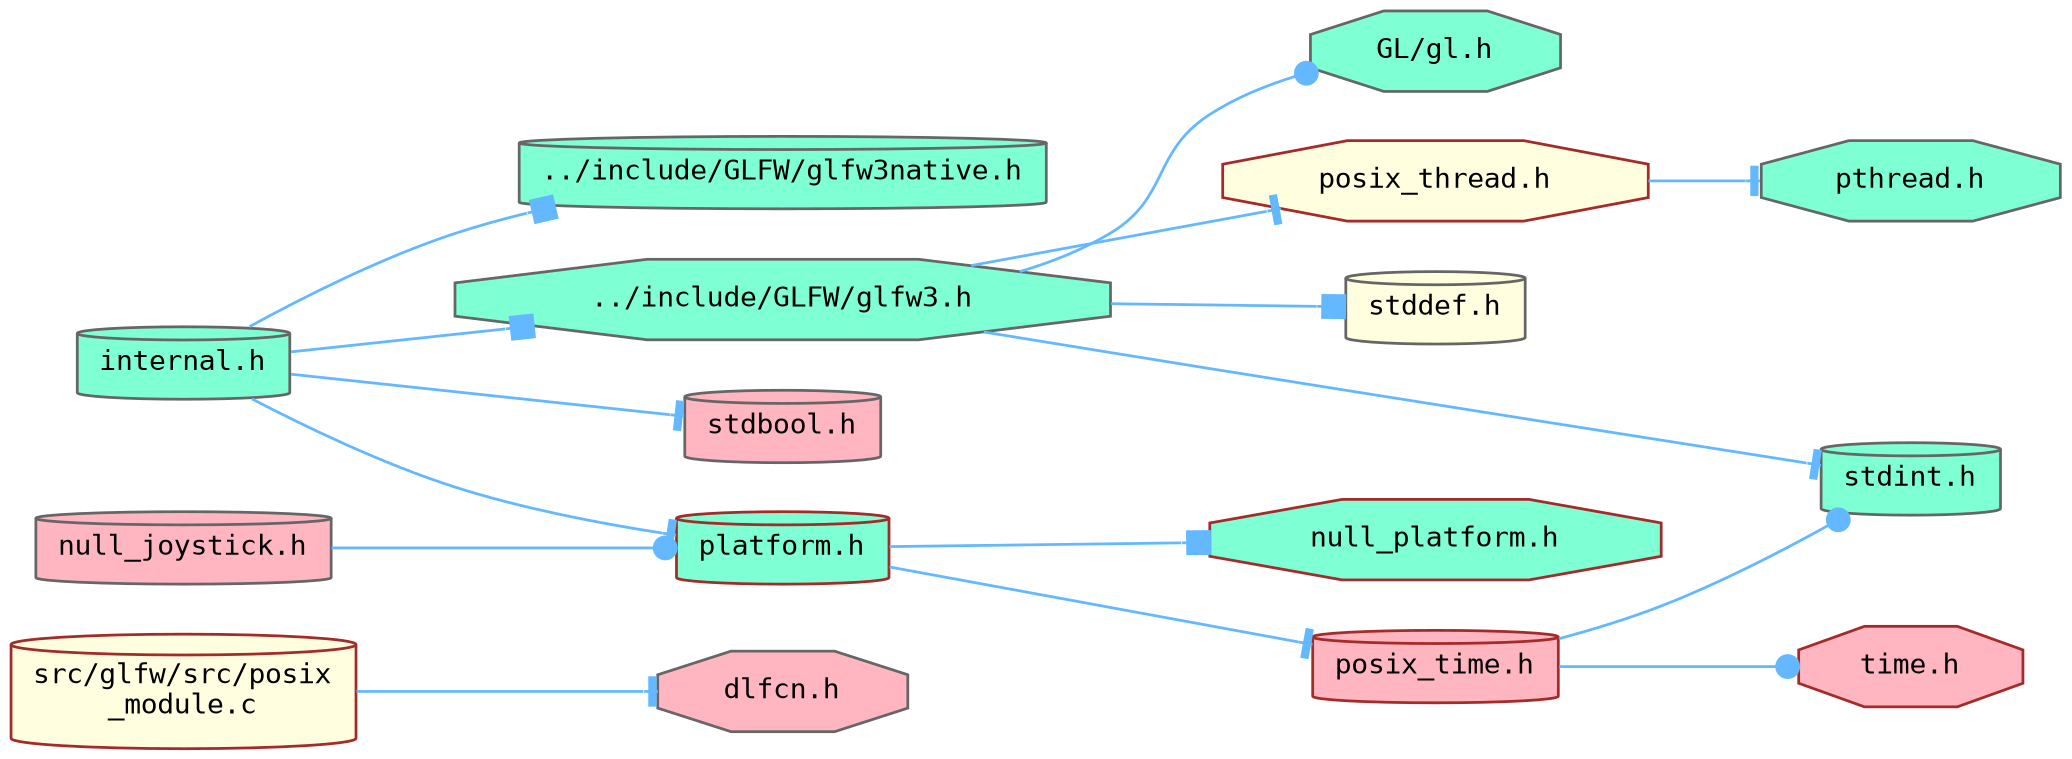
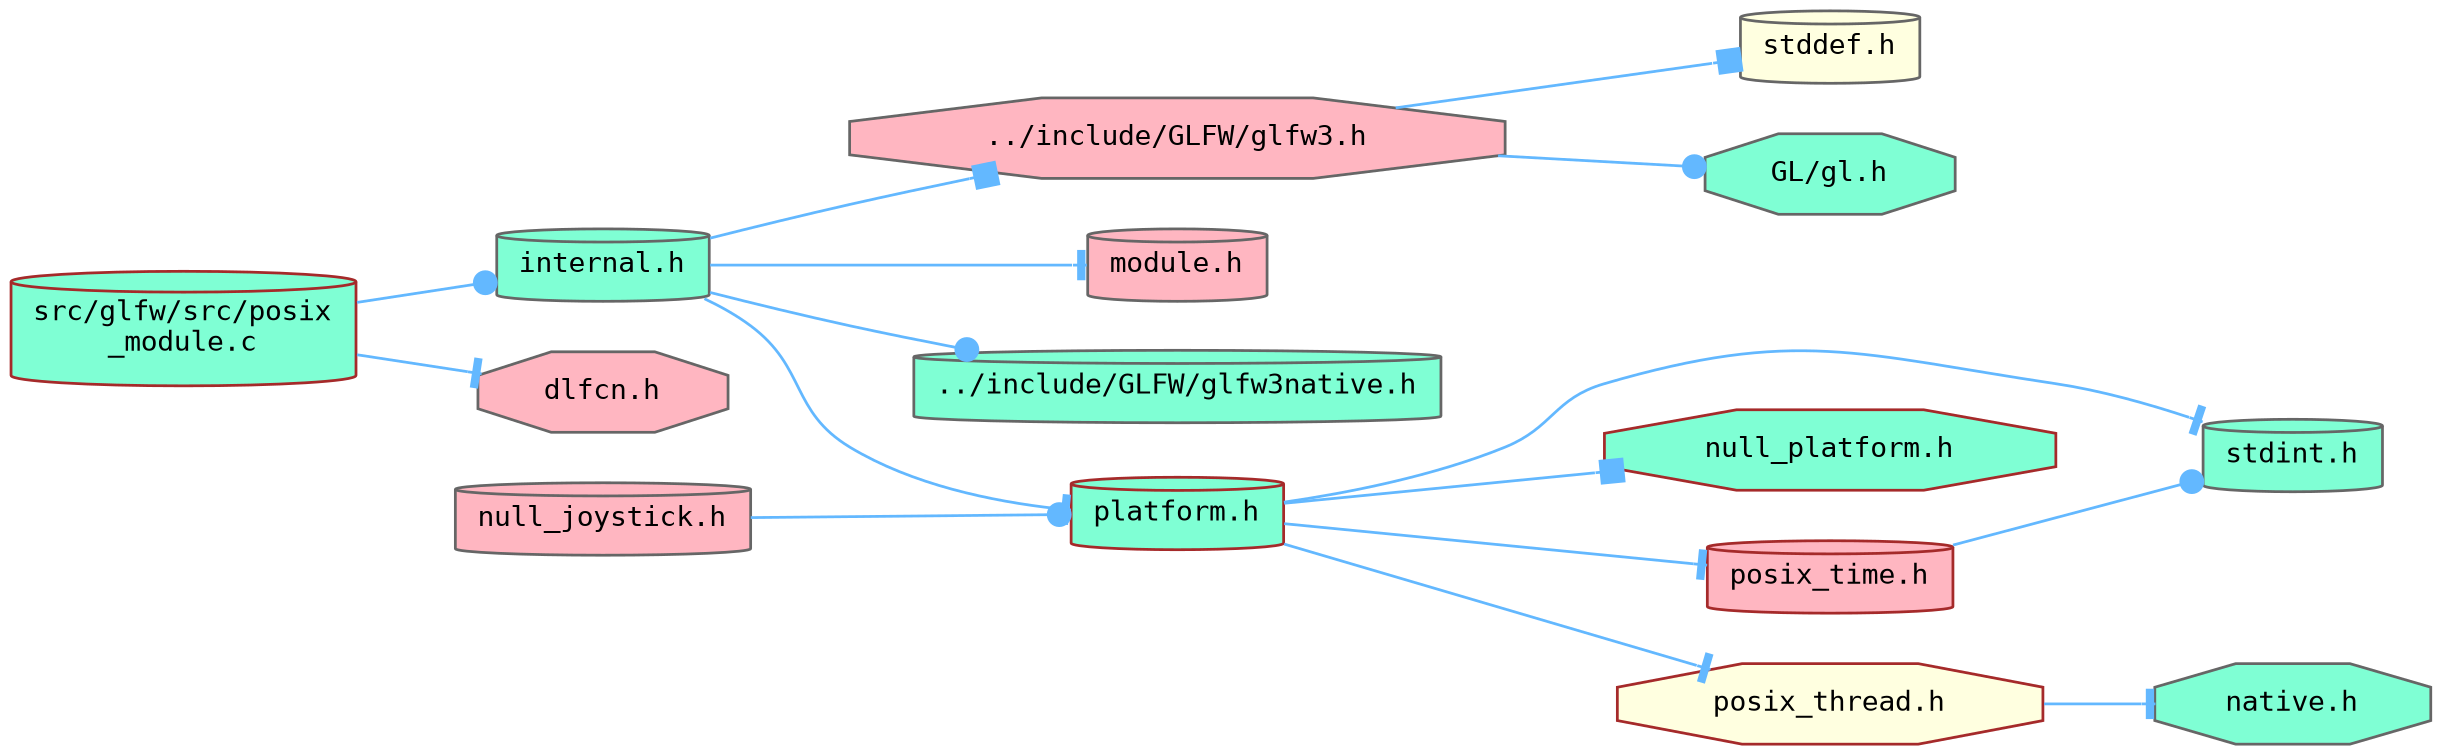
node "pthread.h": label "pthread.h" -> "native.h"
edge "../include/GLFW/glfw3.h" -> "posix_thread.h": now "platform.h" -> "posix_thread.h"
edge "internal.h" -> "../include/GLFW/glfw3native.h": arrowhead box -> dot
edge "src/glfw/src/posix _module.c" -> "internal.h": added
node "../include/GLFW/glfw3.h": fillcolor aquamarine -> lightpink
edge "../include/GLFW/glfw3.h" -> "stdint.h": now "platform.h" -> "stdint.h"
node "stdbool.h": label "stdbool.h" -> "module.h"
node "time.h": removed
node "src/glfw/src/posix _module.c": fillcolor lightyellow -> aquamarine
